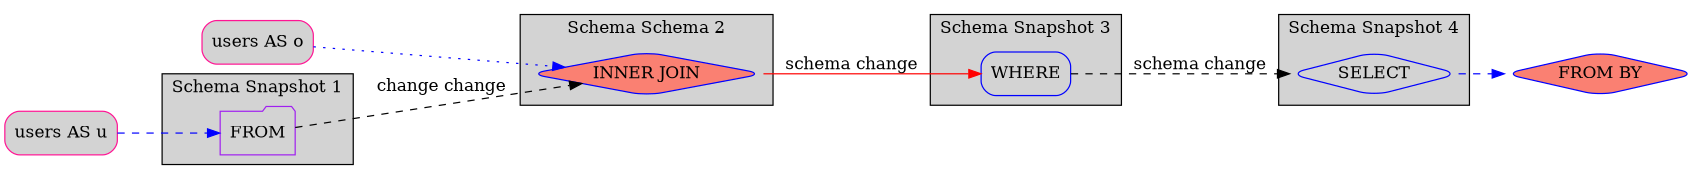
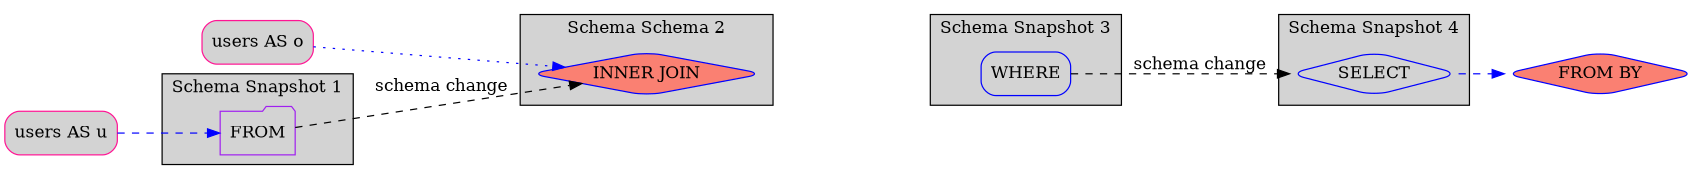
edge "INNER JOIN" -> "WHERE": removed, label "schema change"
edge "FROM" -> "INNER JOIN": label "change change" -> "schema change"
